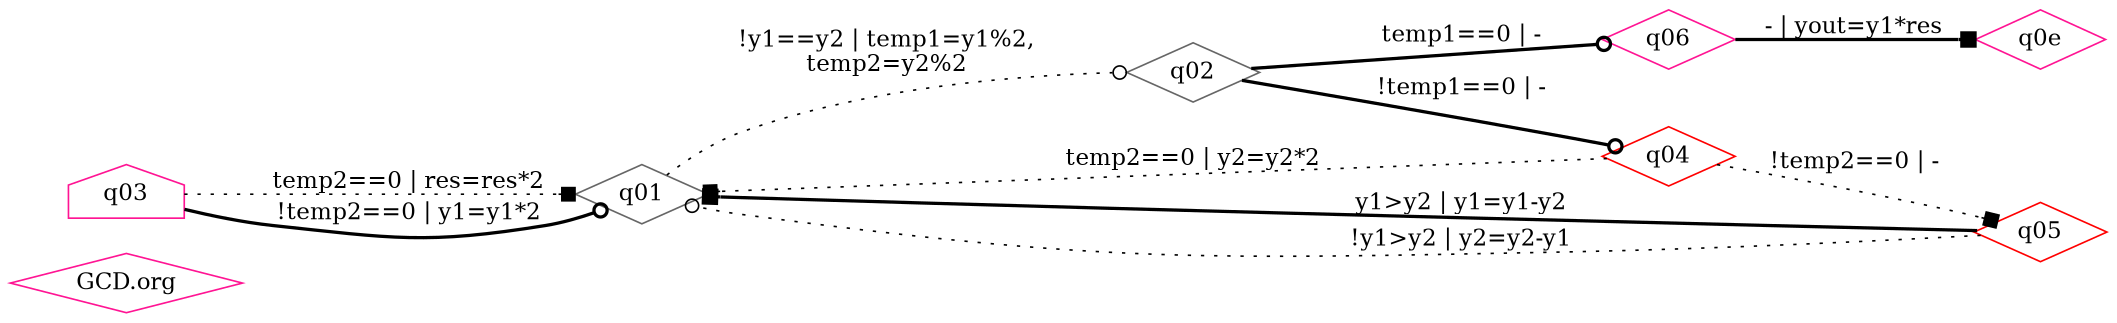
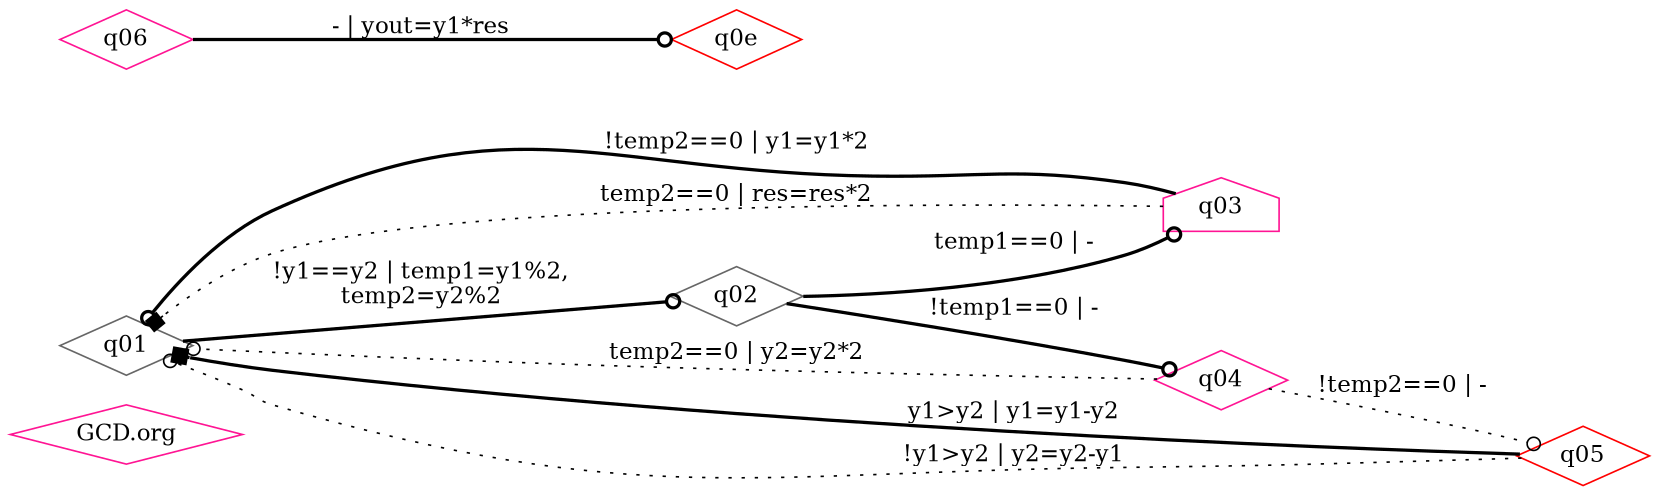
edge "q06" -> "q0e": arrowhead box -> odot
node "q0e": color deeppink -> red
edge "q02" -> "q06": now "q02" -> "q03"
edge "q01" -> "q02": style dotted -> bold
node "q04": color red -> deeppink
edge "q04" -> "q01": arrowhead box -> odot
edge "q04" -> "q05": arrowhead box -> odot
